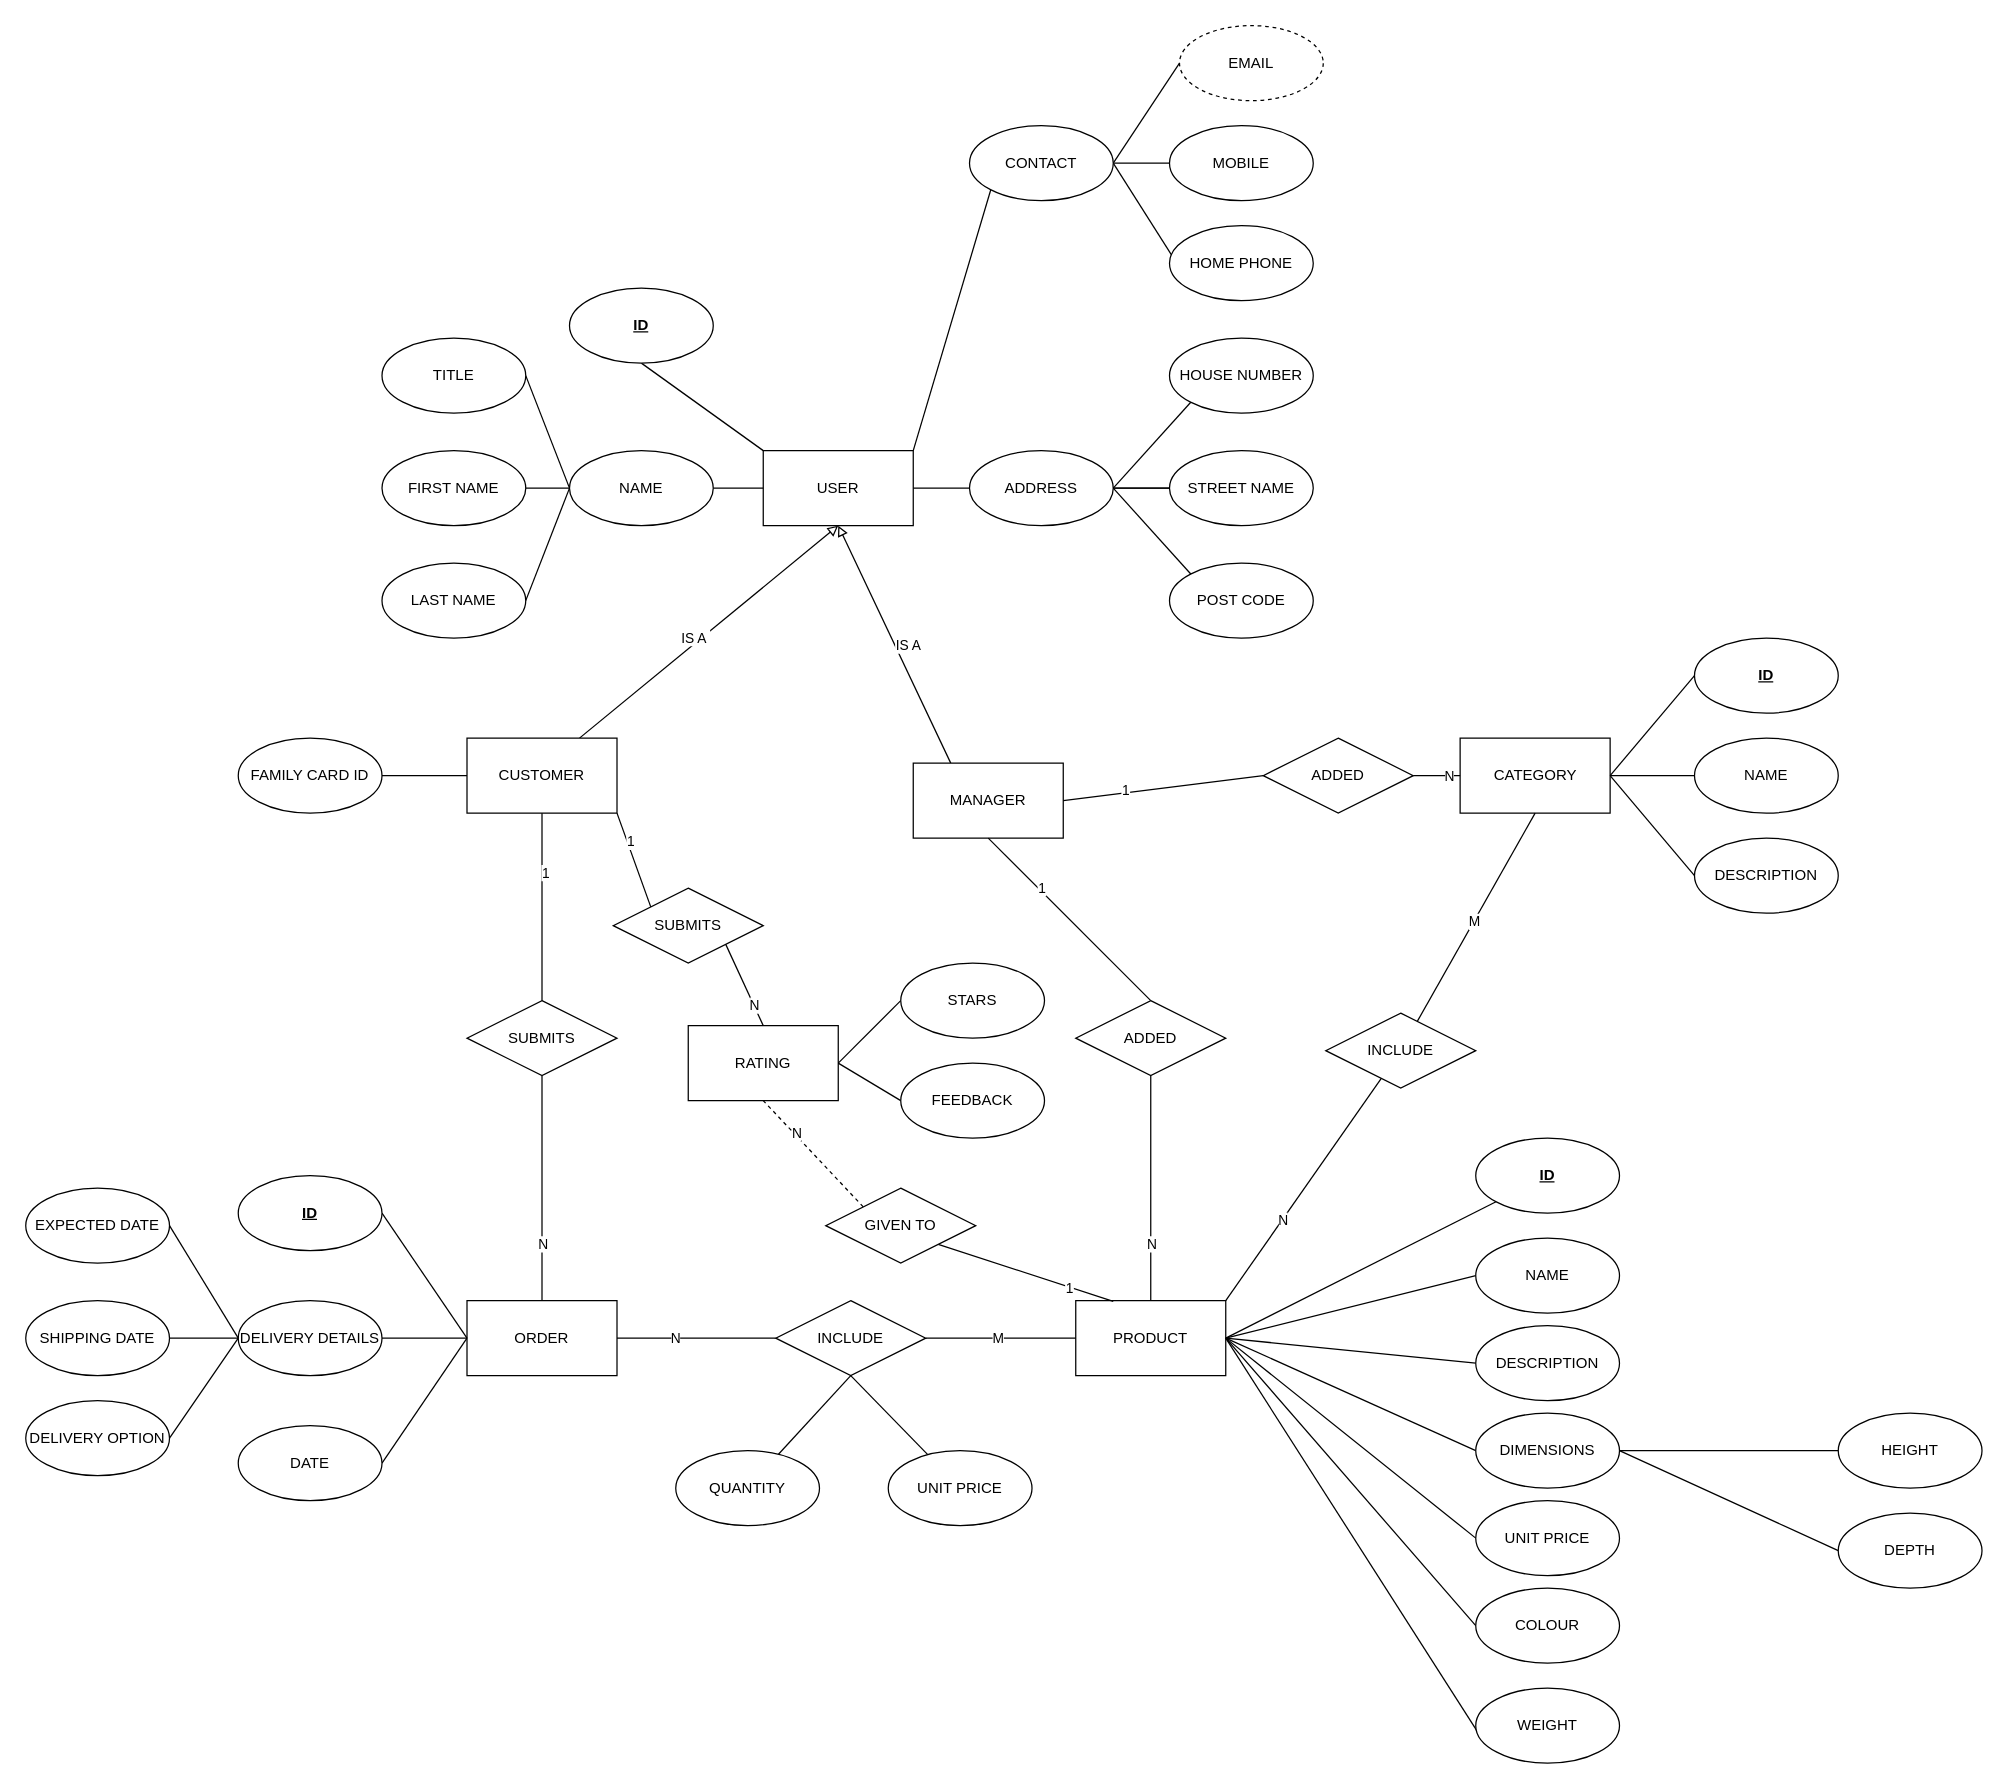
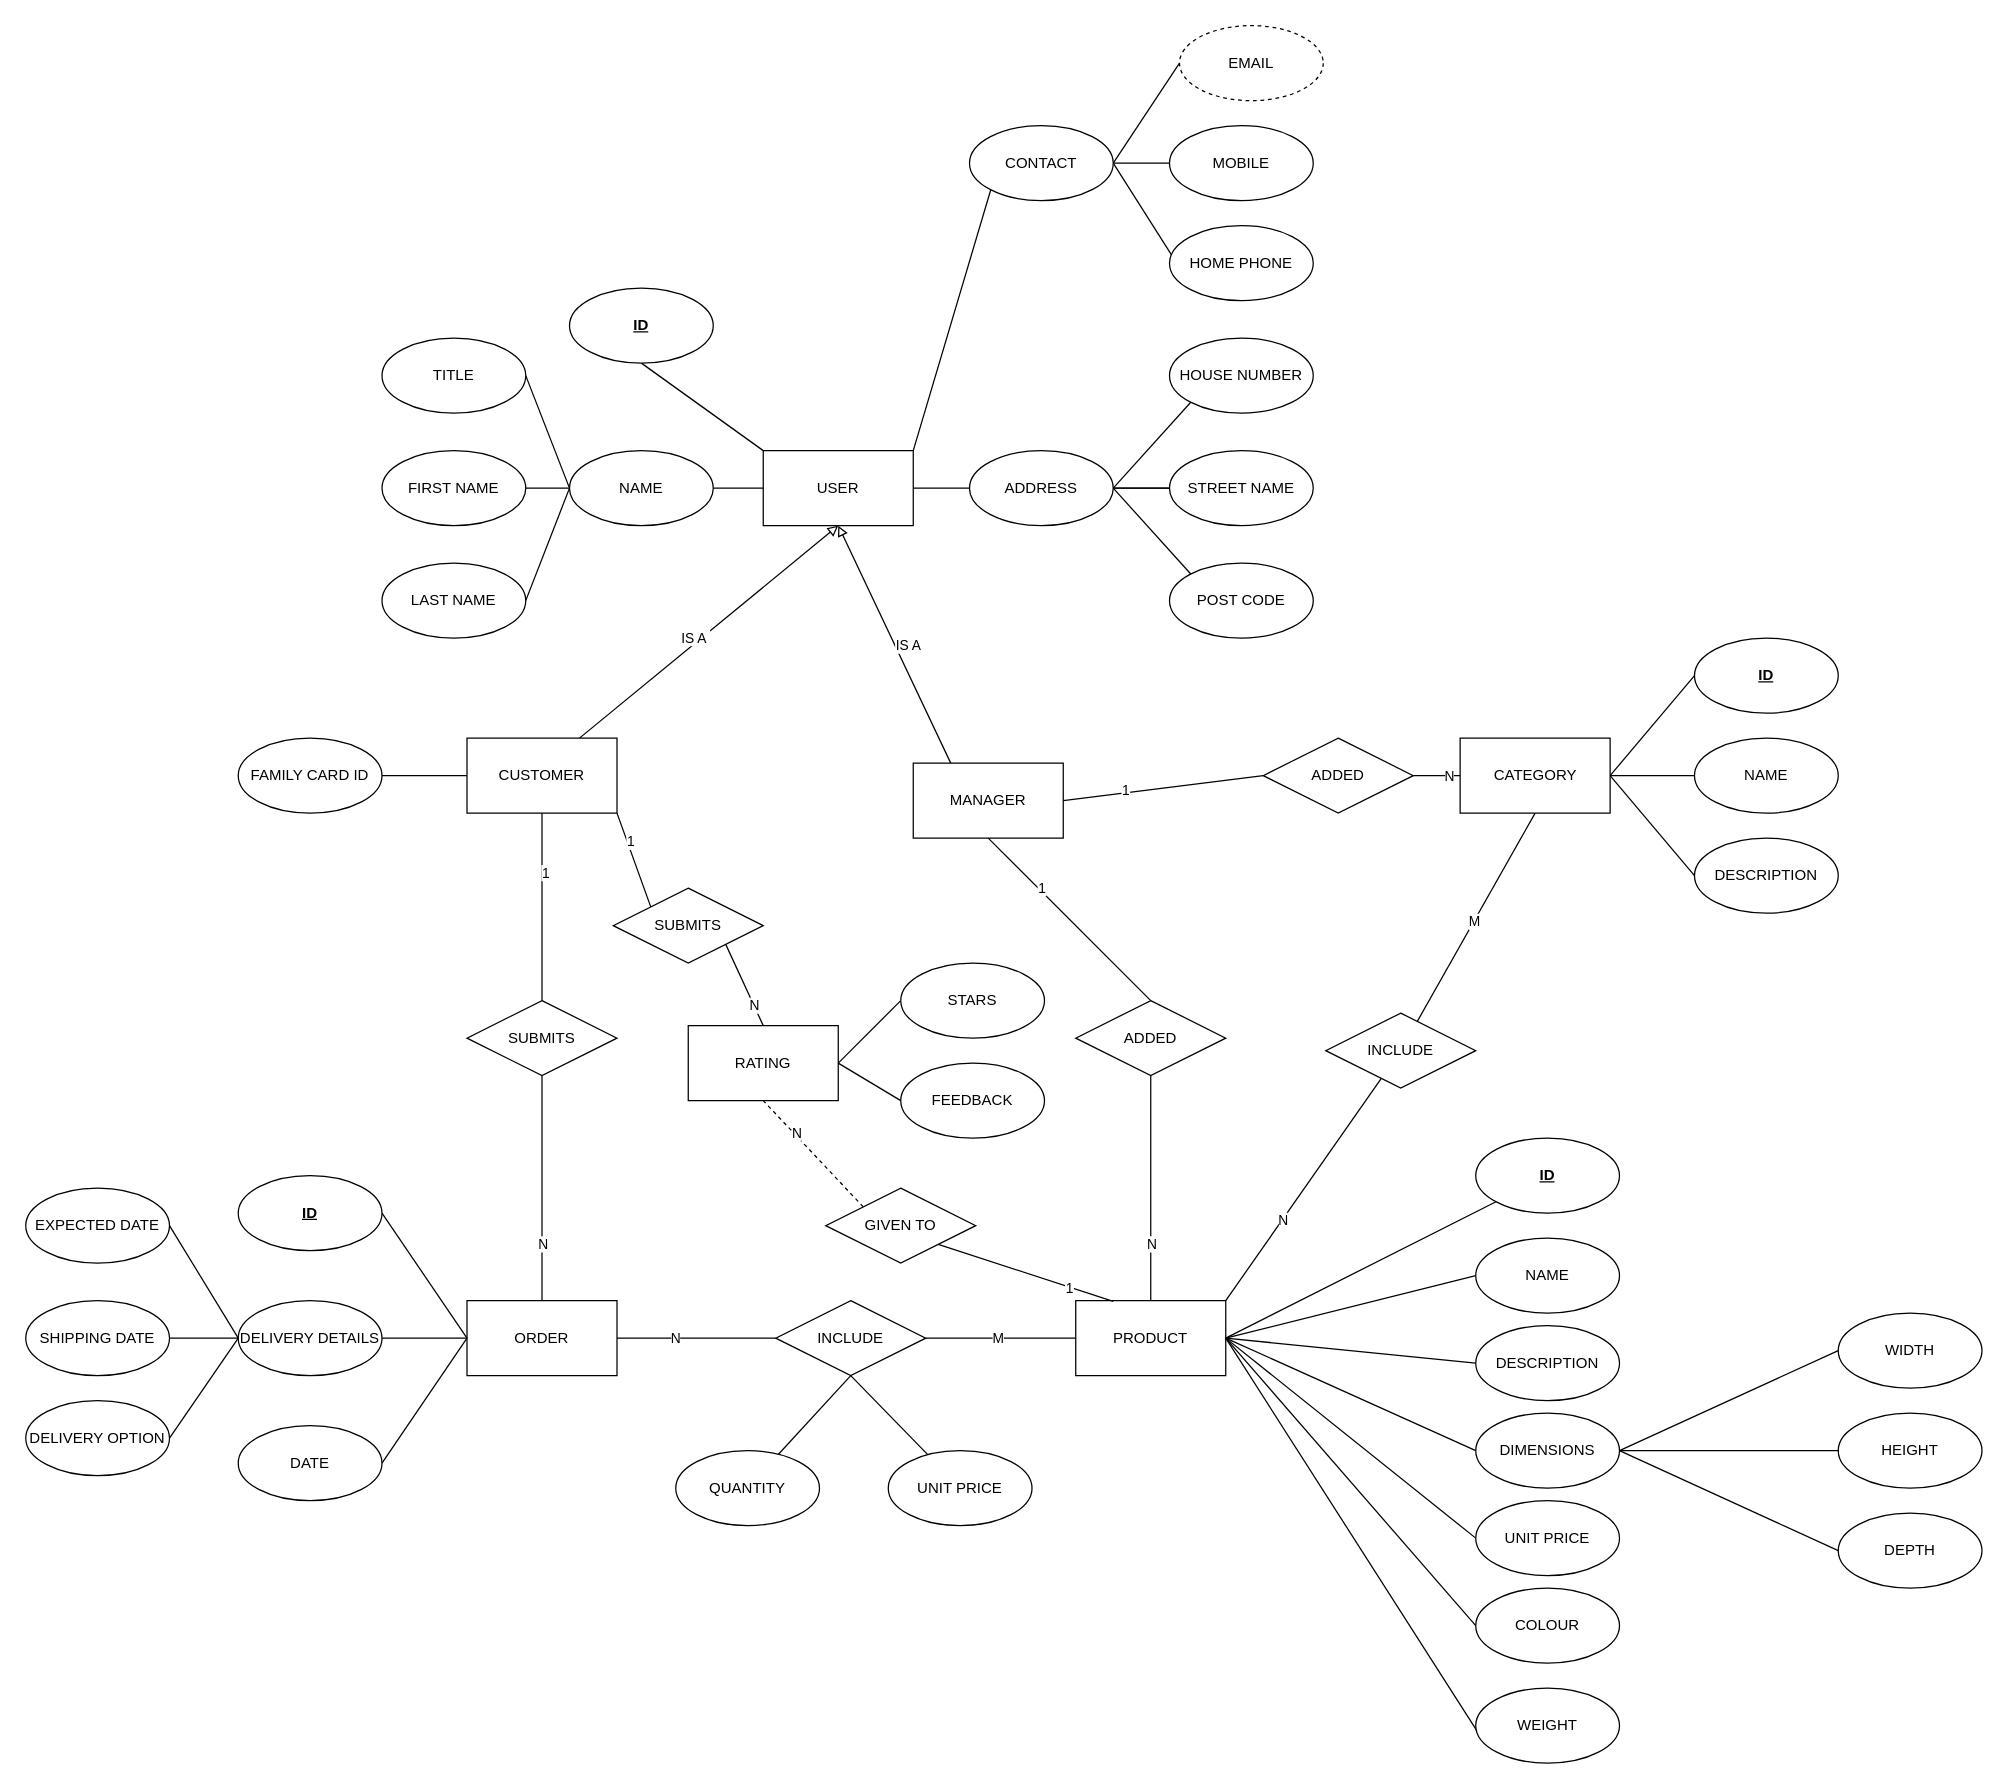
node "WIDTH": added
edge "WIDTH" -- "DIMENSIONS": added
